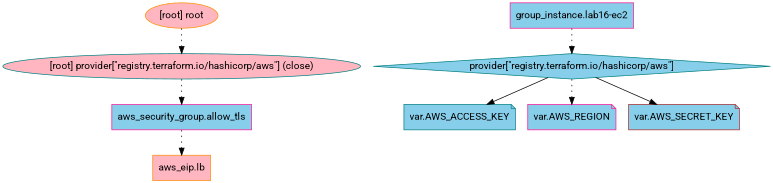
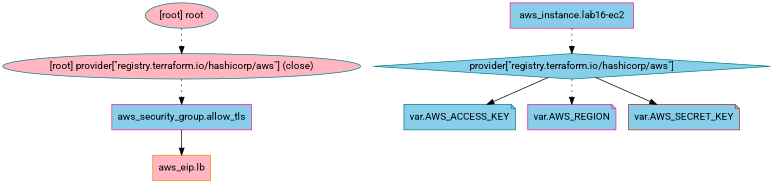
node "[root] root": color darkorange -> teal
node "group_instance.lab16-ec2": label "group_instance.lab16-ec2" -> "aws_instance.lab16-ec2"
edge "aws_security_group.allow_tls" -> "aws_eip.lb": style dotted -> solid
